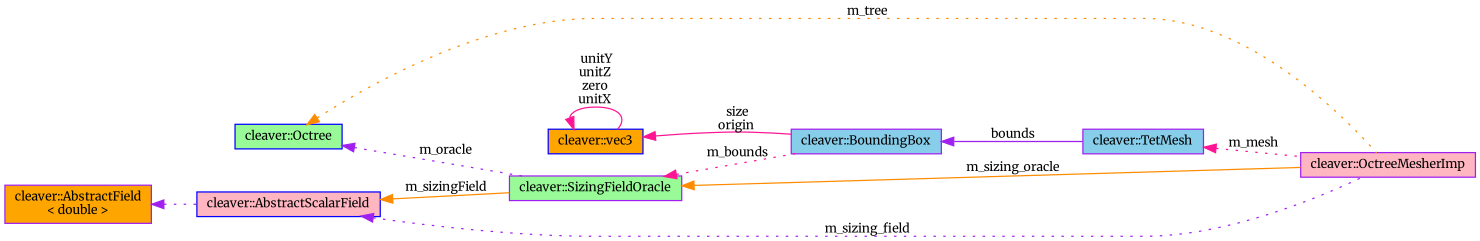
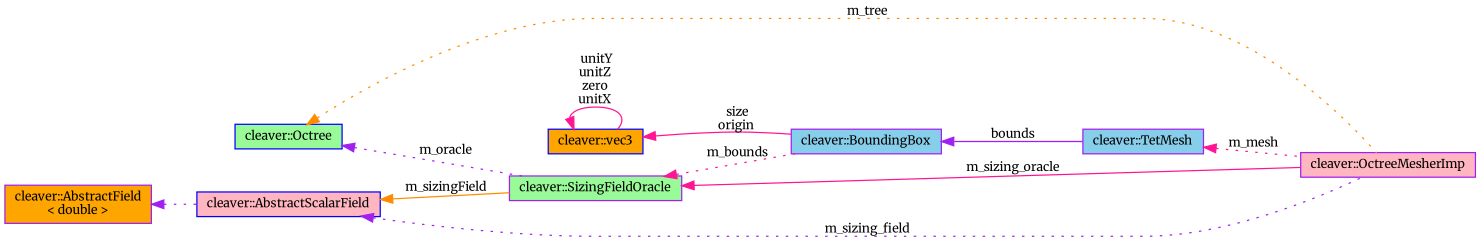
edge "cleaver::OctreeMesherImp" -> "cleaver::SizingFieldOracle": color darkorange -> deeppink
